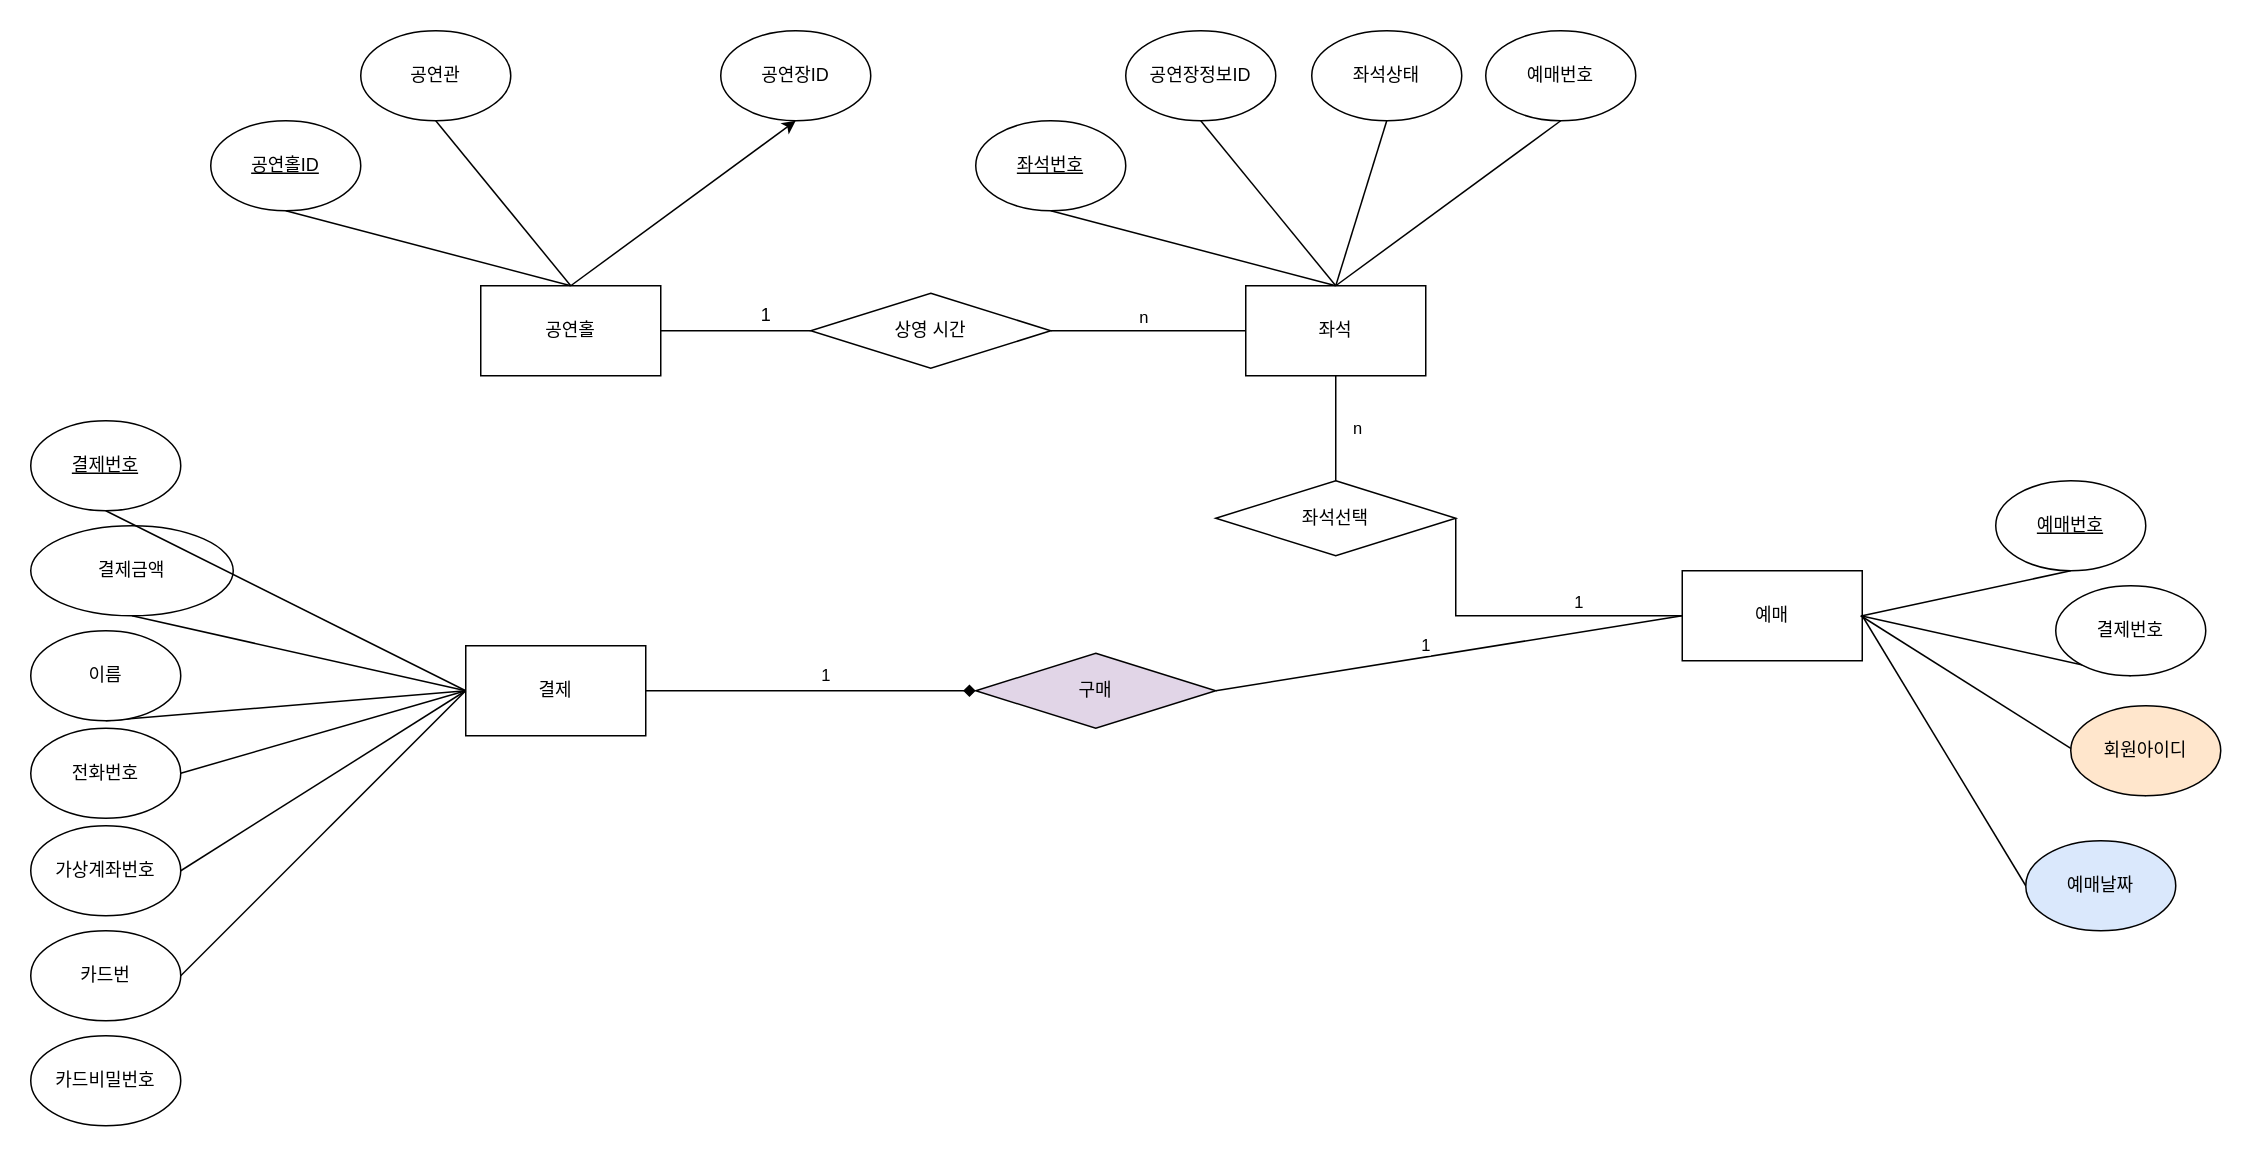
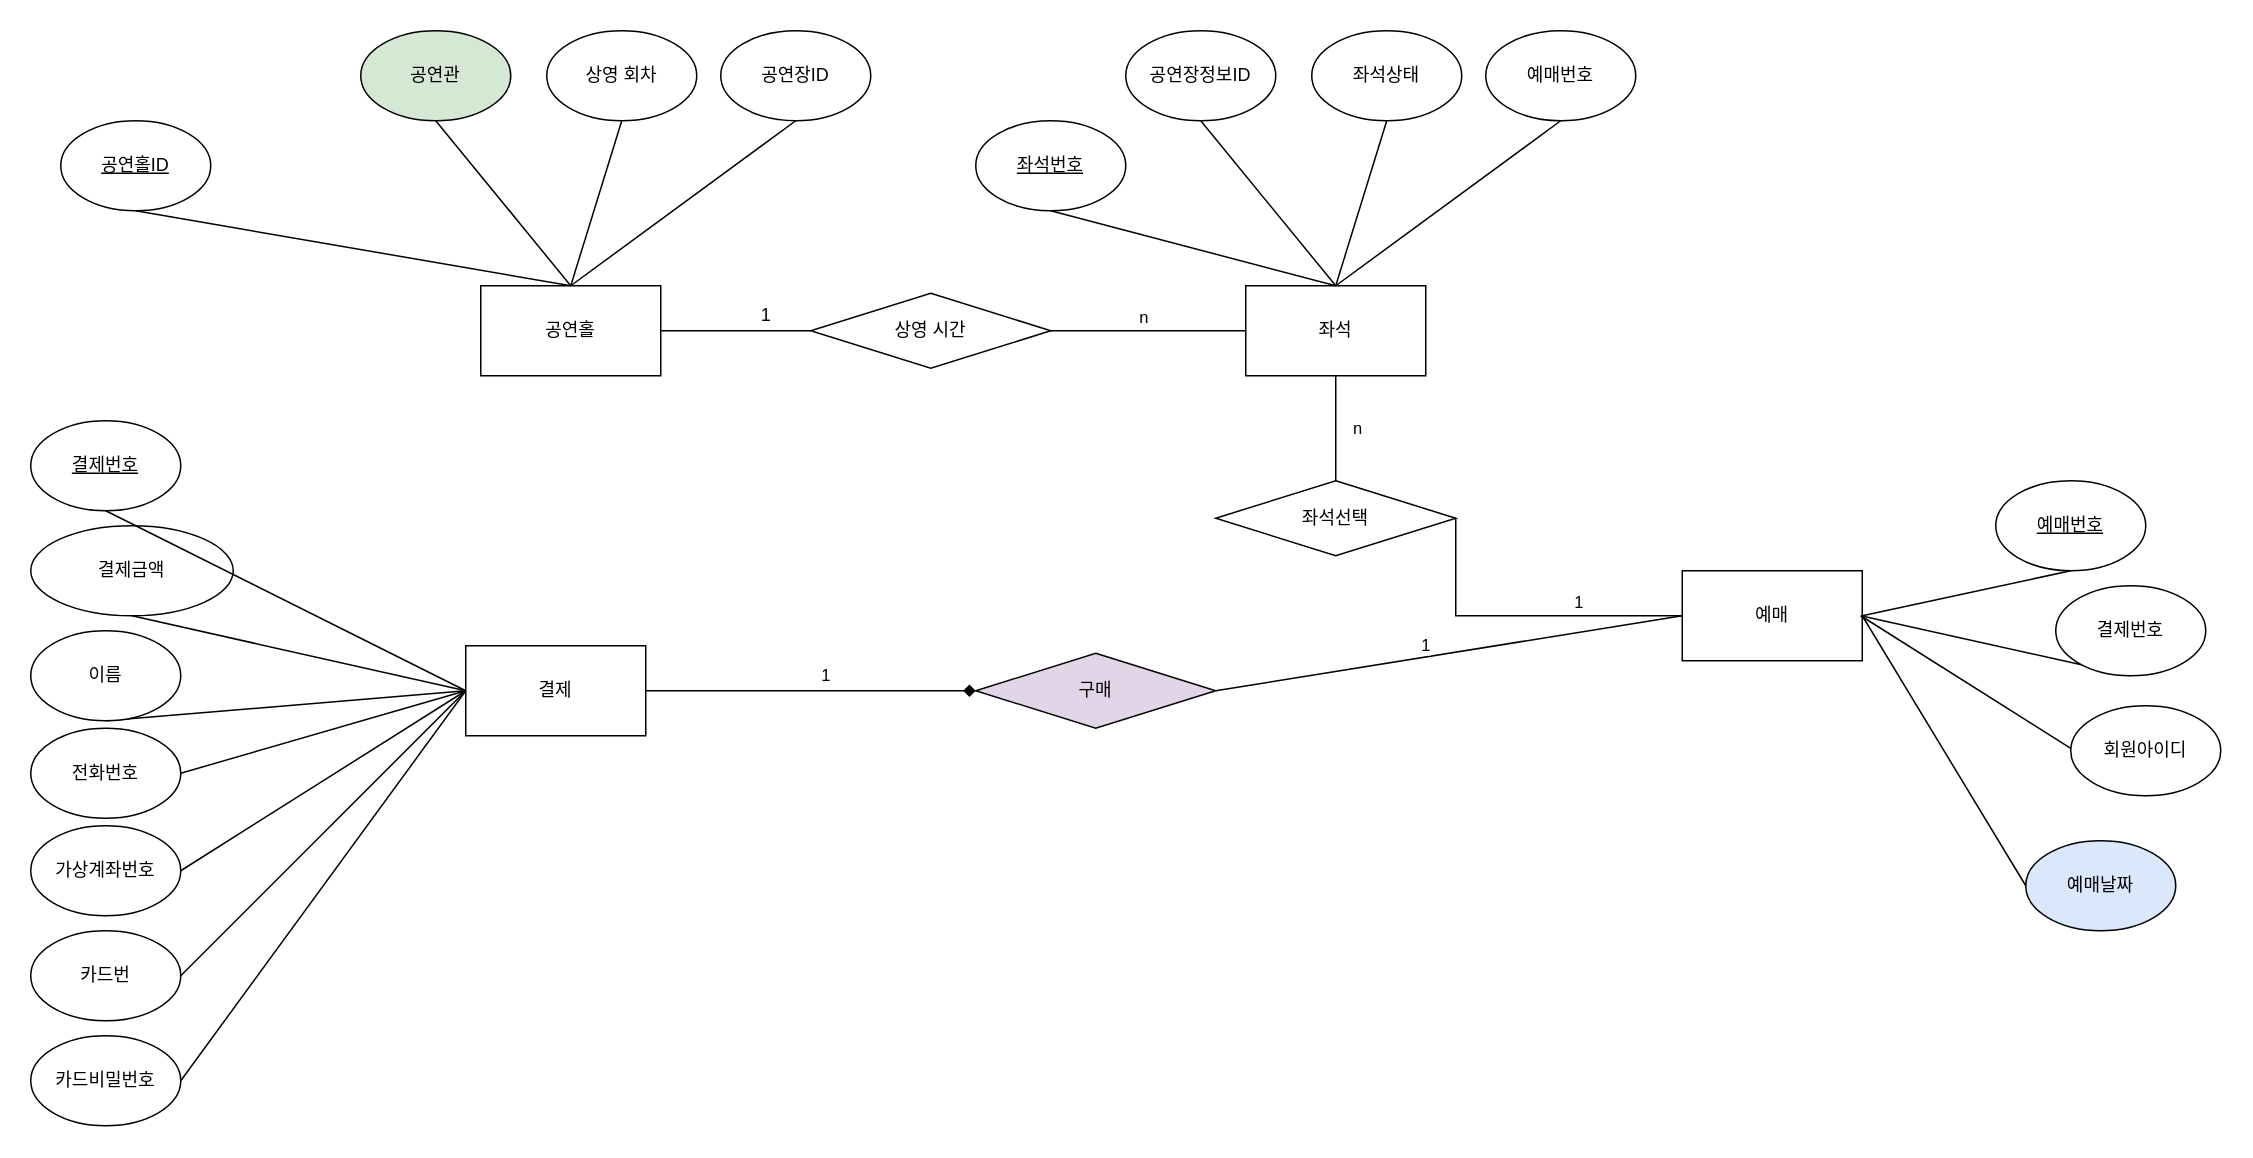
node "공연관": fillcolor #ffffff -> #d5e8d4
node "상영 회차": added
edge "공연홀" -> "공연장ID": arrowhead classic -> none
node "공연홀ID": moved (286, 166) -> (136, 166)
edge "상영 회차" -- "공연홀": added
node "회원아이디": fillcolor #ffe6cc -> #ffffff
edge "결제" -- "카드비밀번호": added
